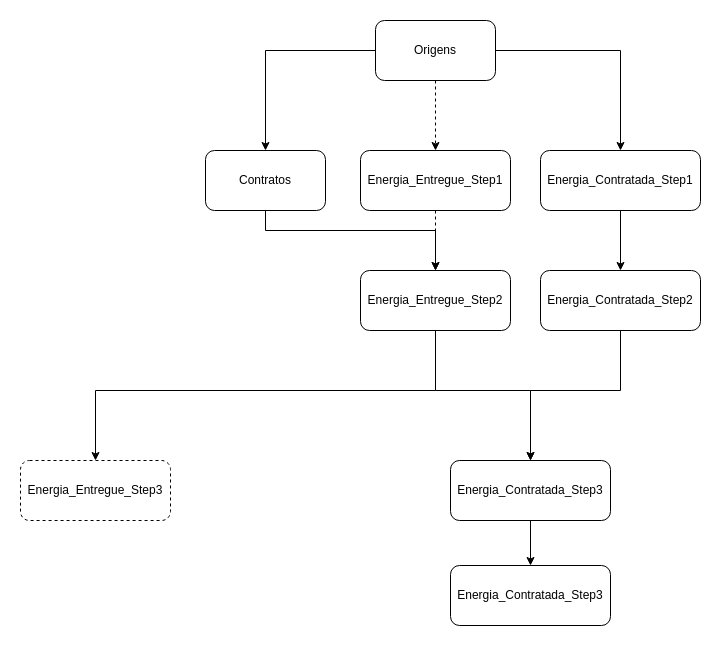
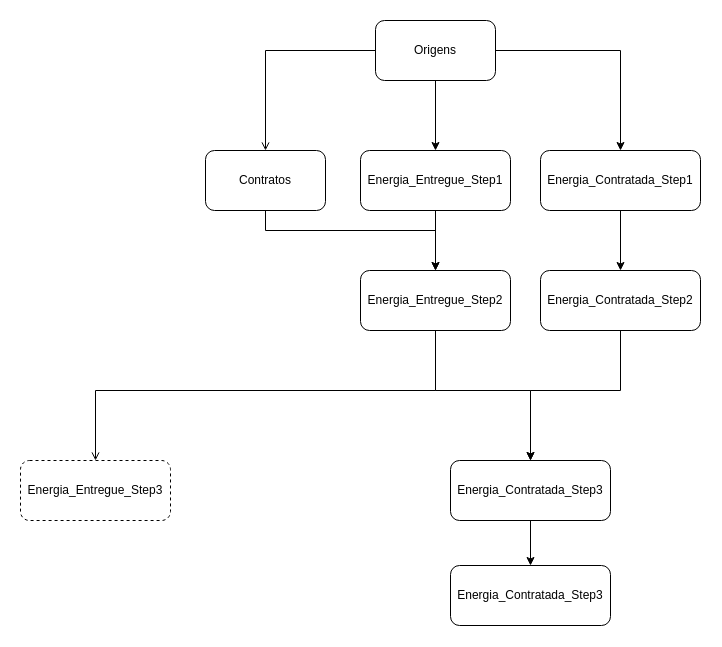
edge "Origens" -> "Energia_Entregue_Step1": style dashed -> solid
edge "Origens" -> "Contratos": arrowhead classic -> open
edge "Energia_Entregue_Step1" -> "Energia_Entregue_Step2": style dashed -> solid
edge "Energia_Entregue_Step2" -> "Energia_Entregue_Step3": arrowhead classic -> open
